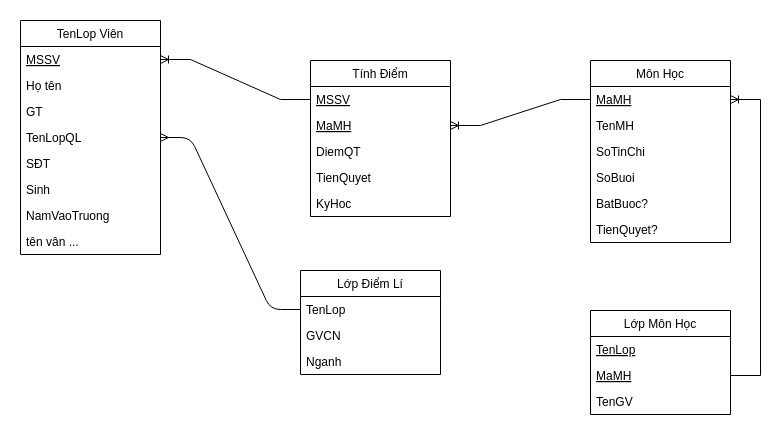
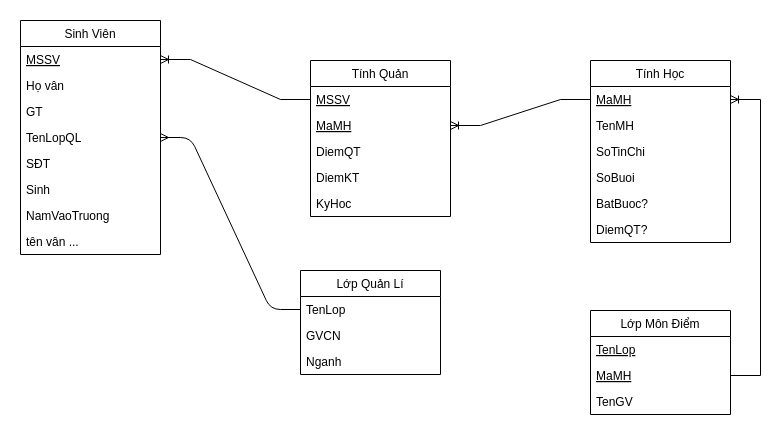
node "TenLop Viên": label "TenLop Viên" -> "Sinh Viên"
node "Tính Điểm": label "Tính Điểm" -> "Tính Quản"
node "Môn Học": label "Môn Học" -> "Tính Học"
node "Họ tên": label "Họ tên" -> "Họ vân"
node "TienQuyet": label "TienQuyet" -> "DiemKT"
node "TienQuyet?": label "TienQuyet?" -> "DiemQT?"
node "Lớp Điểm Lí": label "Lớp Điểm Lí" -> "Lớp Quản Lí"
node "Lớp Môn Học": label "Lớp Môn Học" -> "Lớp Môn Điểm"
